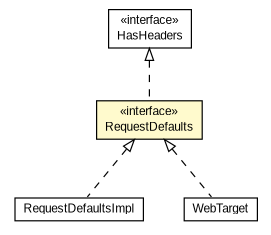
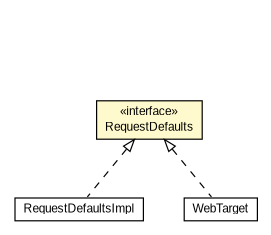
node "HasHeaders": removed
